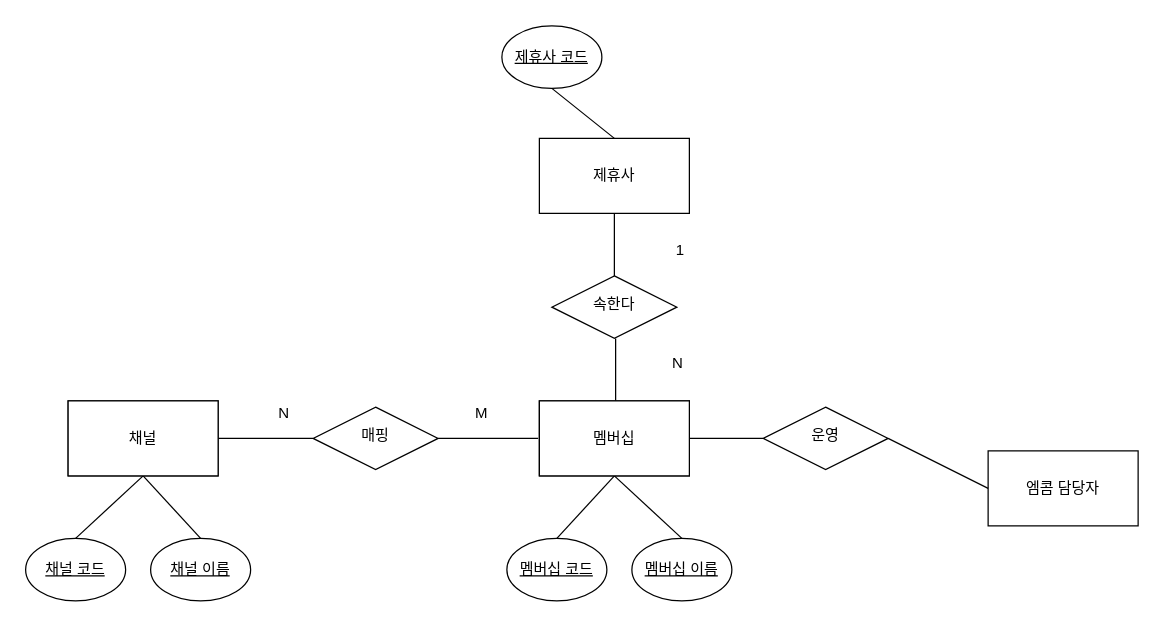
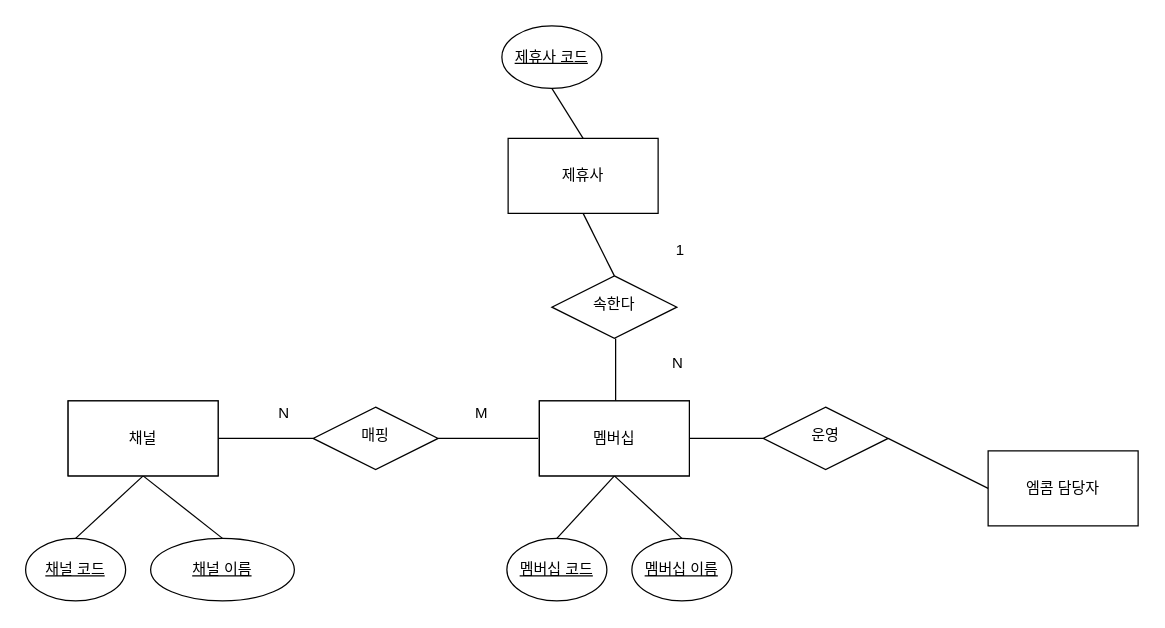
node "제휴사": moved (614, 176) -> (583, 176)
node "채널 이름": size 100x63 -> 144x63
